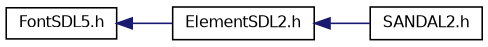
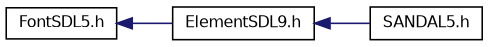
node "ElementSDL2.h": label "ElementSDL2.h" -> "ElementSDL9.h"
node "SANDAL2.h": label "SANDAL2.h" -> "SANDAL5.h"
